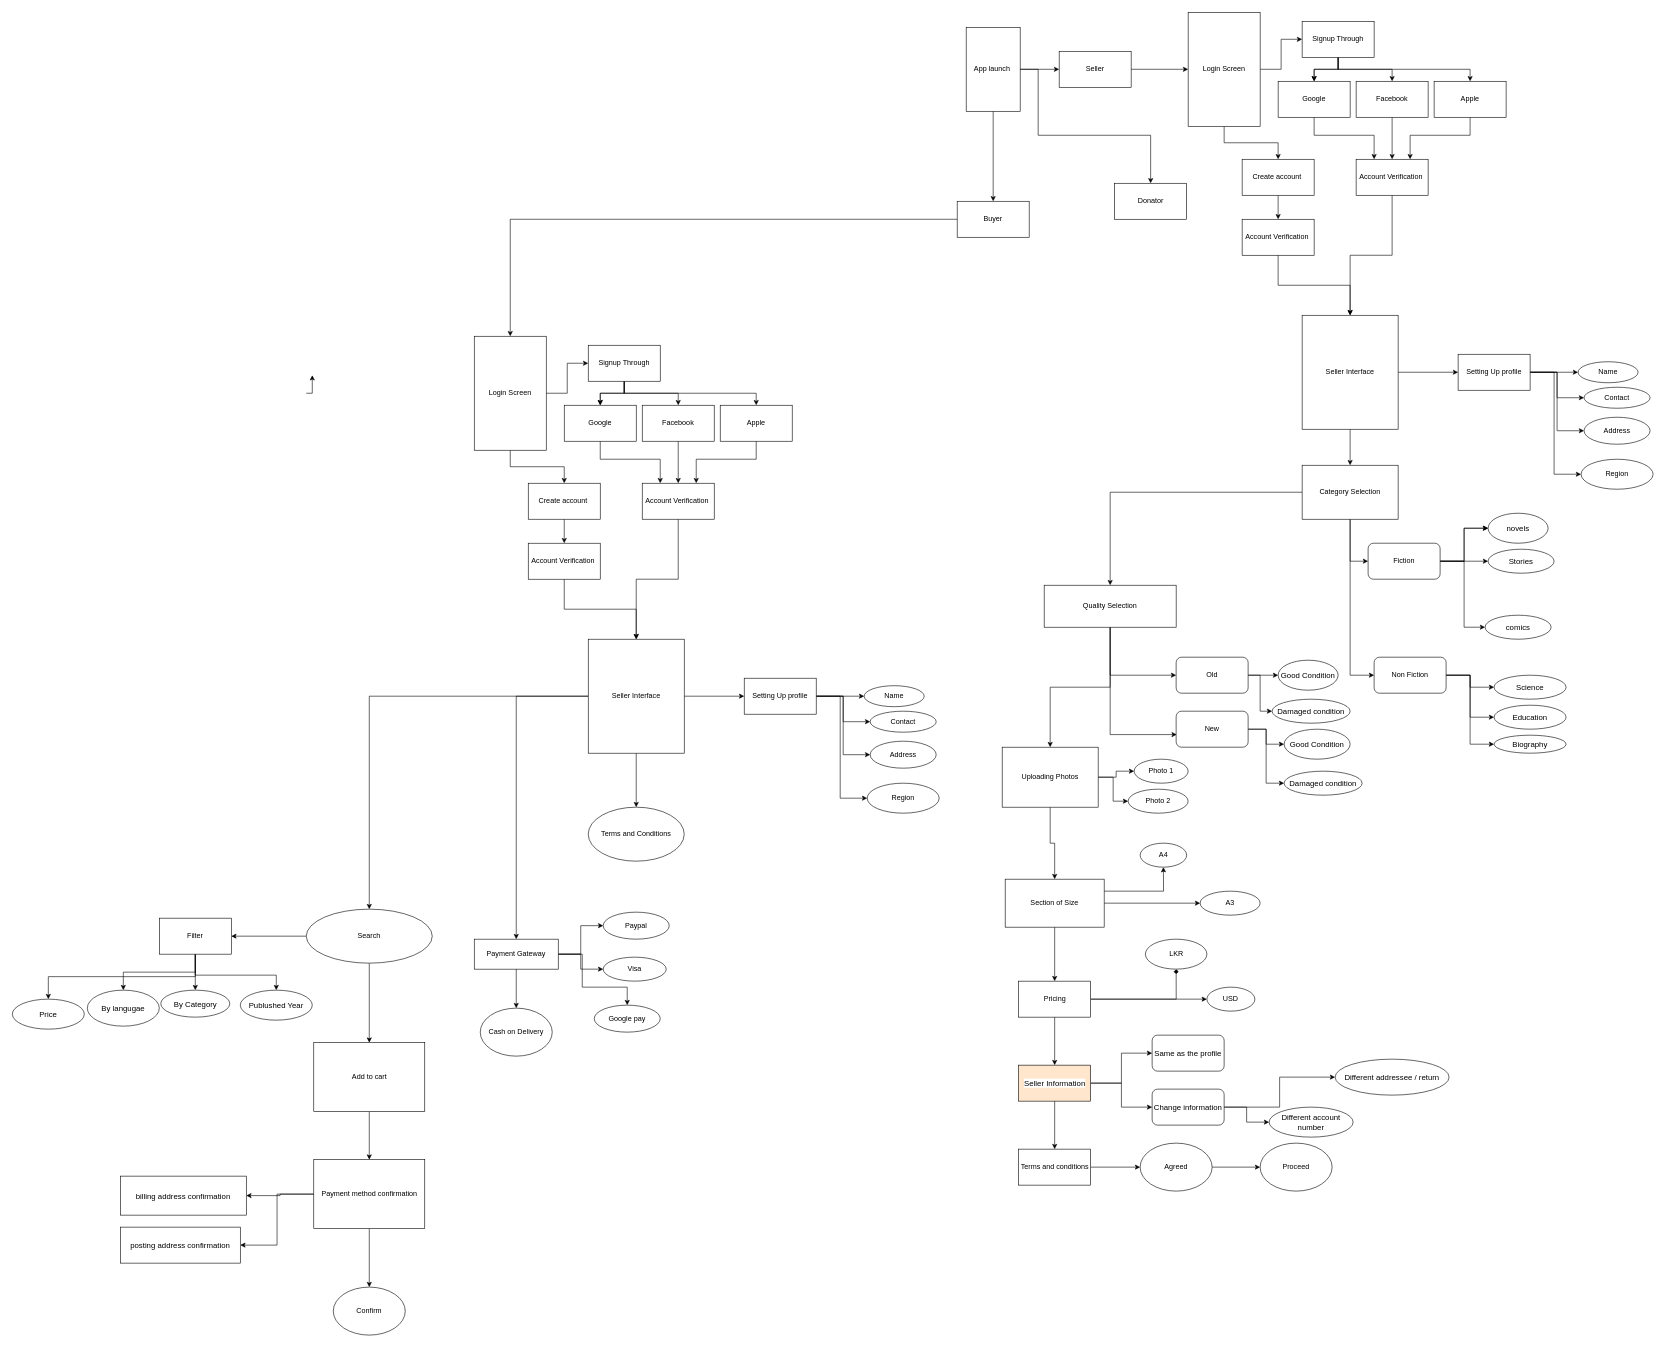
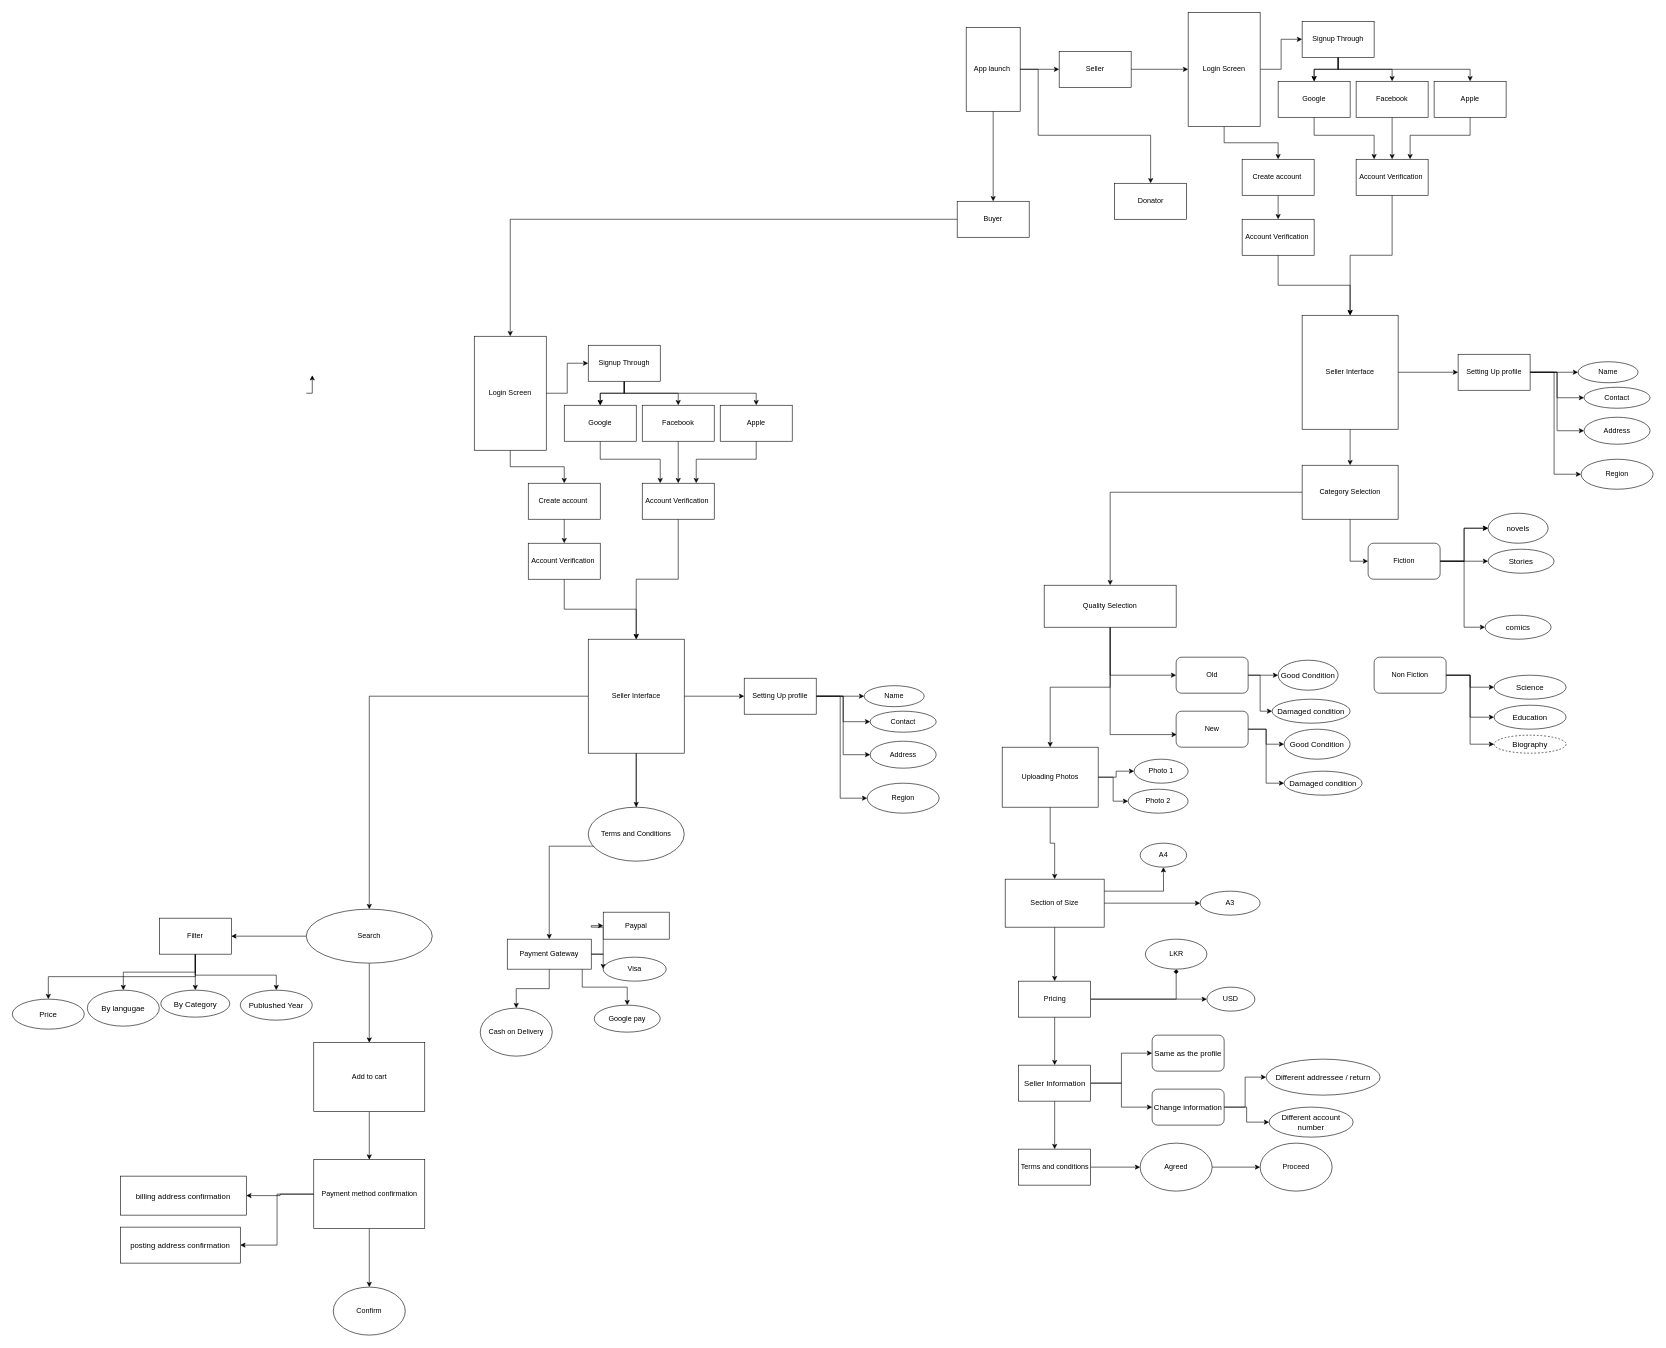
edge "Category Selection" -> "Non Fiction": removed
node "Biography": style solid -> dashed
node "Paypal": shape ellipse -> rectangle
node "Payment Gateway": moved (516, 954) -> (549, 954)
node "Different addressee / return": moved (1392, 1077) -> (1323, 1077)
node "Seller Information": fillcolor #ffe6cc -> #ffffff
